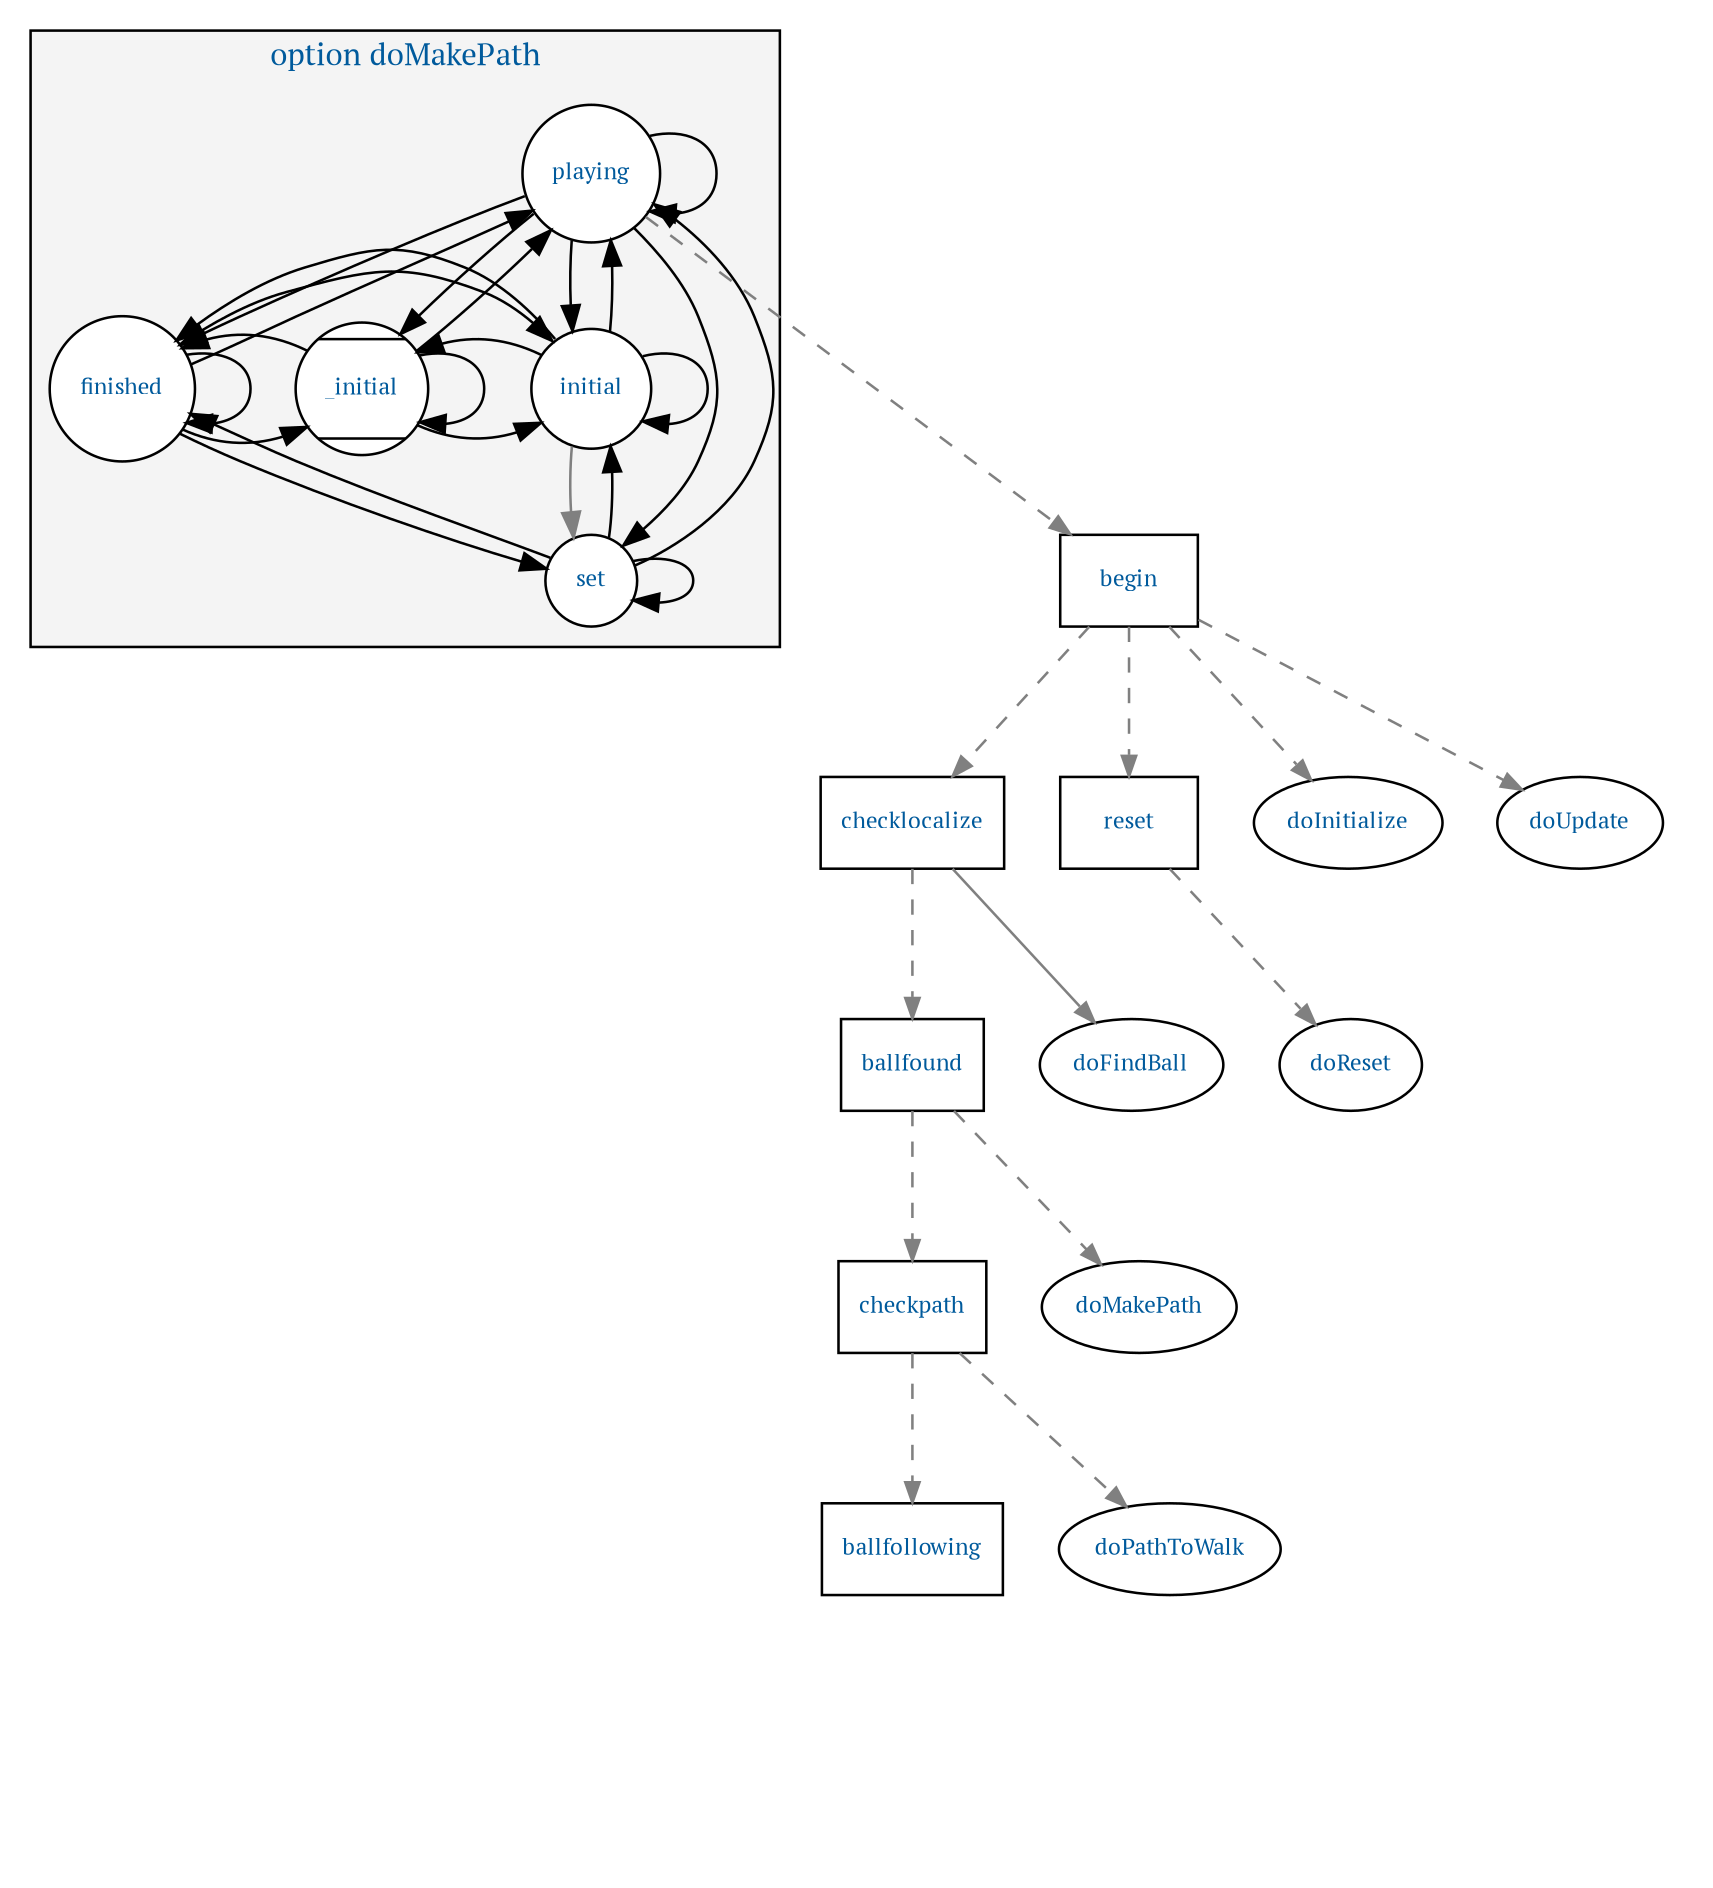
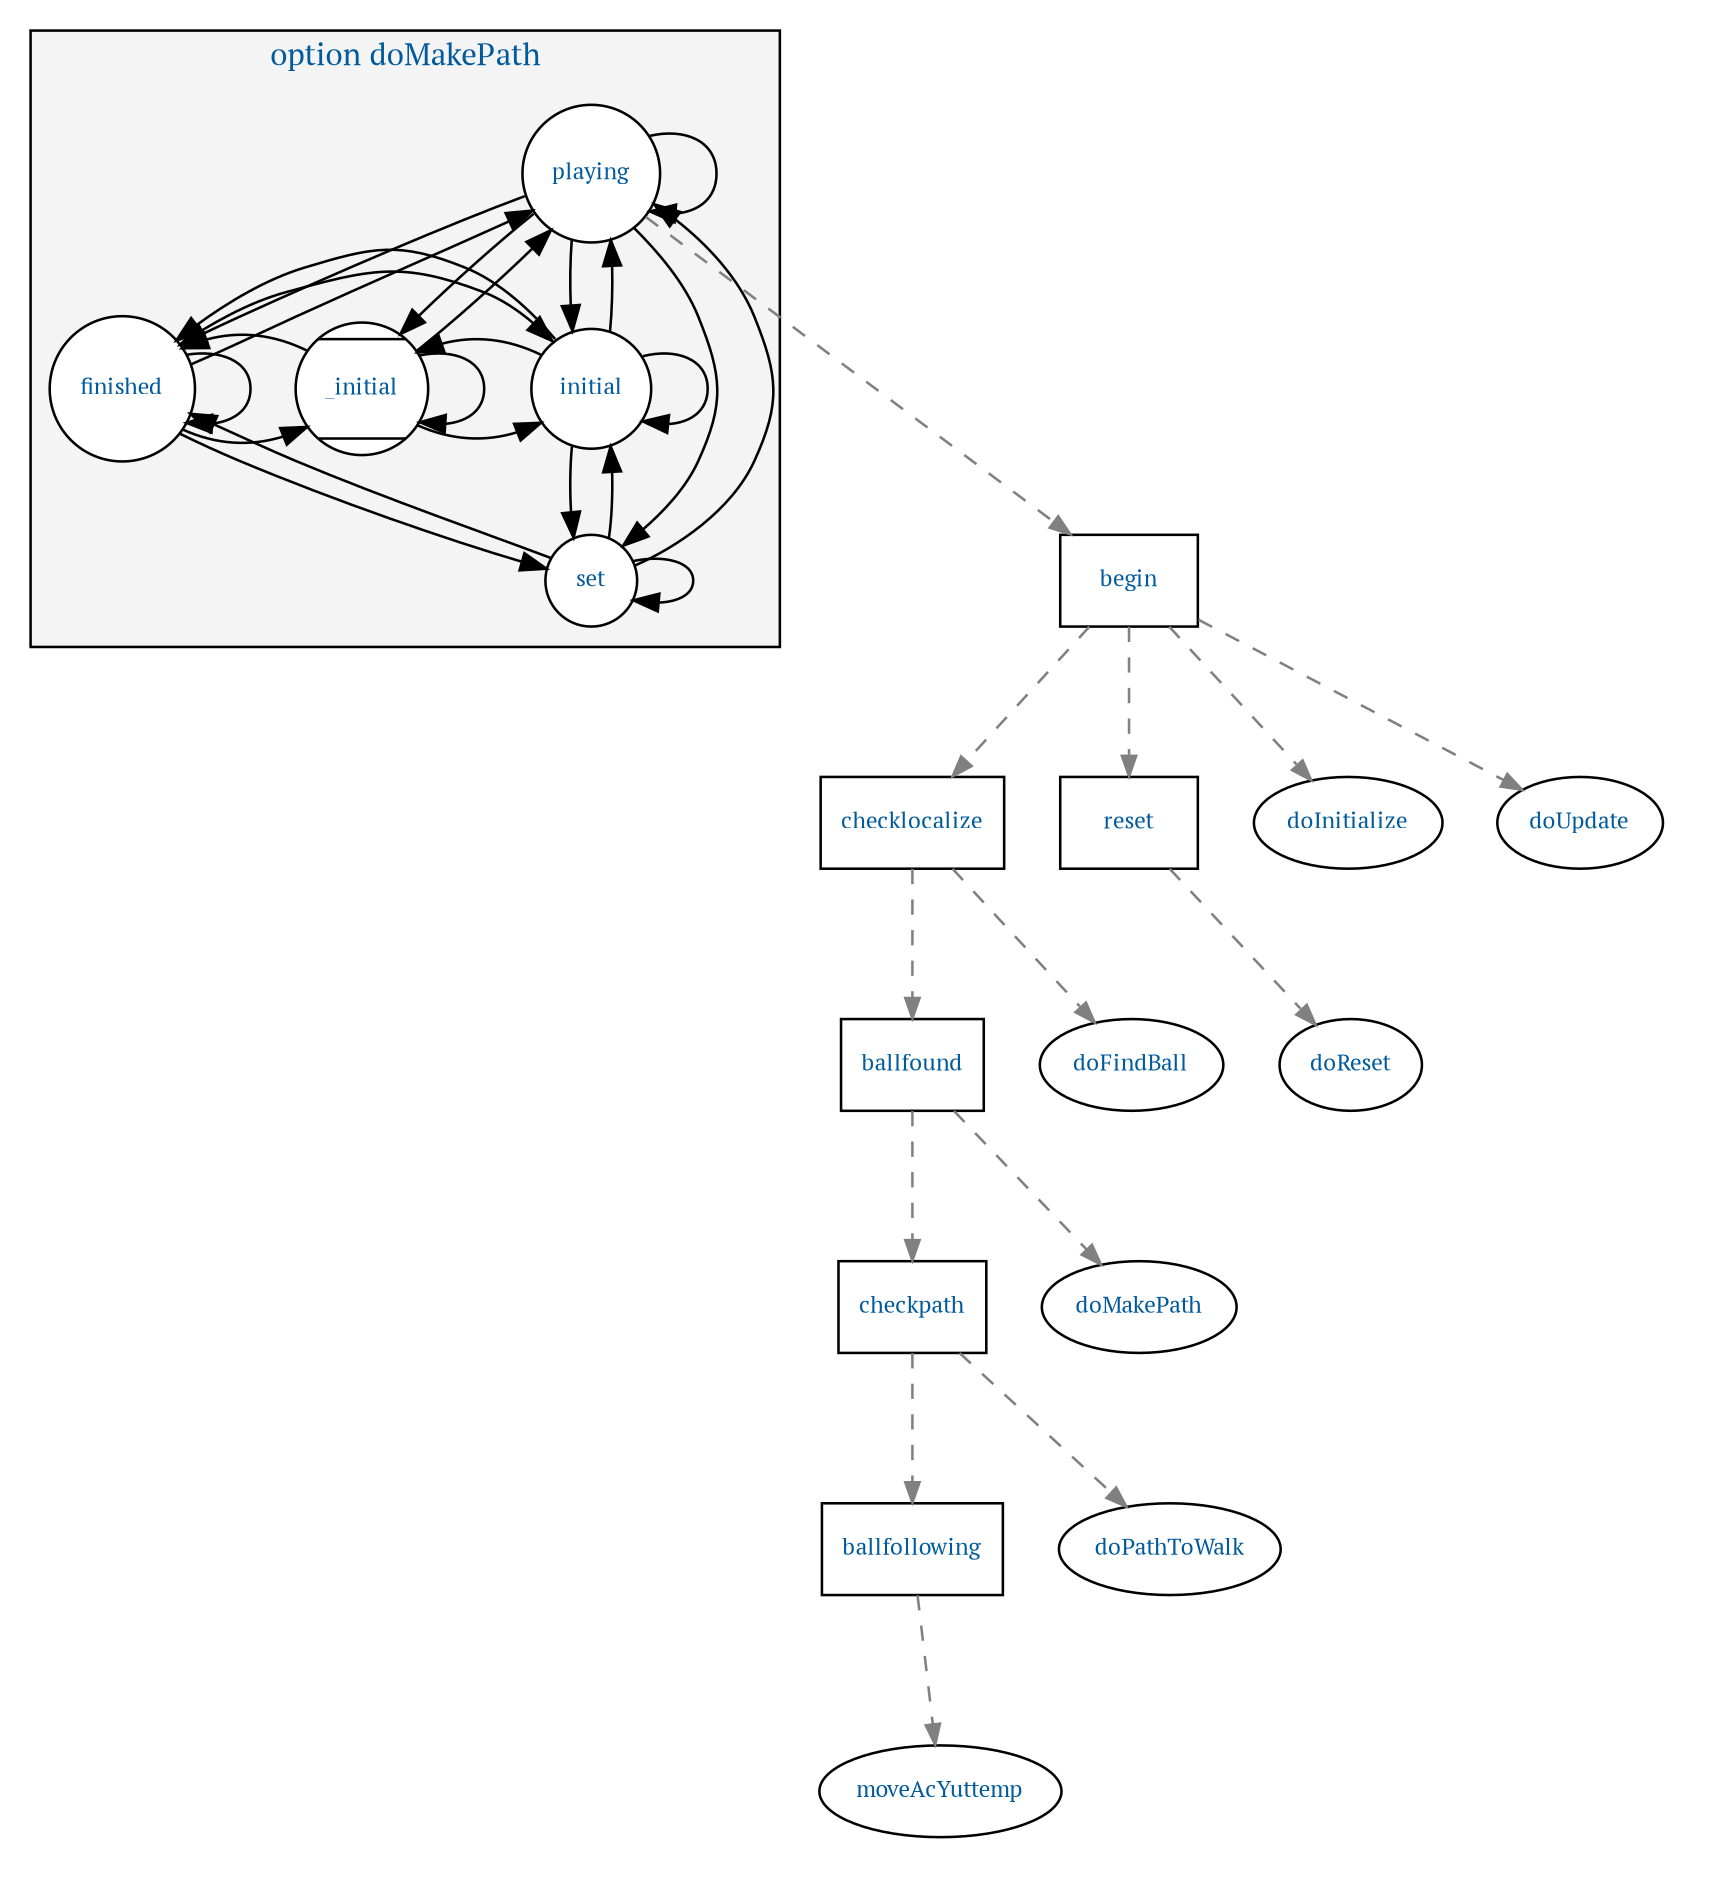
edge "initial" -> "set": color #808080 -> black
edge "checklocalize" -> "doFindBall": style solid -> dashed
node "moveAcYuttemp": added
